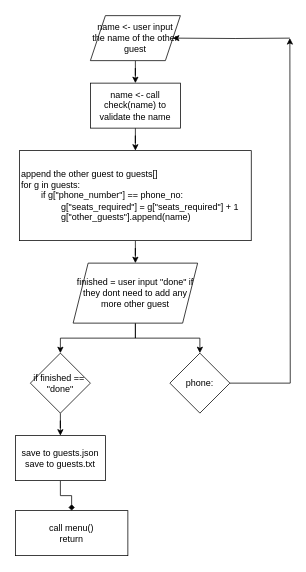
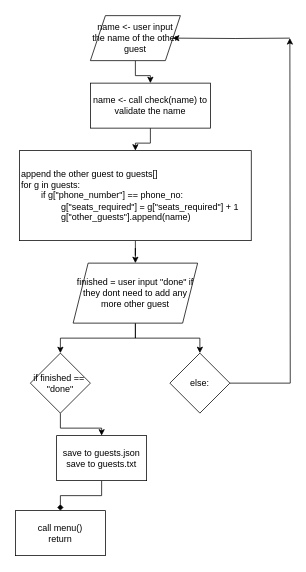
node "name <- call check(name) to validate the name": size 90x45 -> 120x45
node "phone:": label "phone:" -> "else:"
node "save to guests.json save to guests.txt": moved (60, 458) -> (102, 458)
node "call menu() return": size 113x45 -> 90x45
